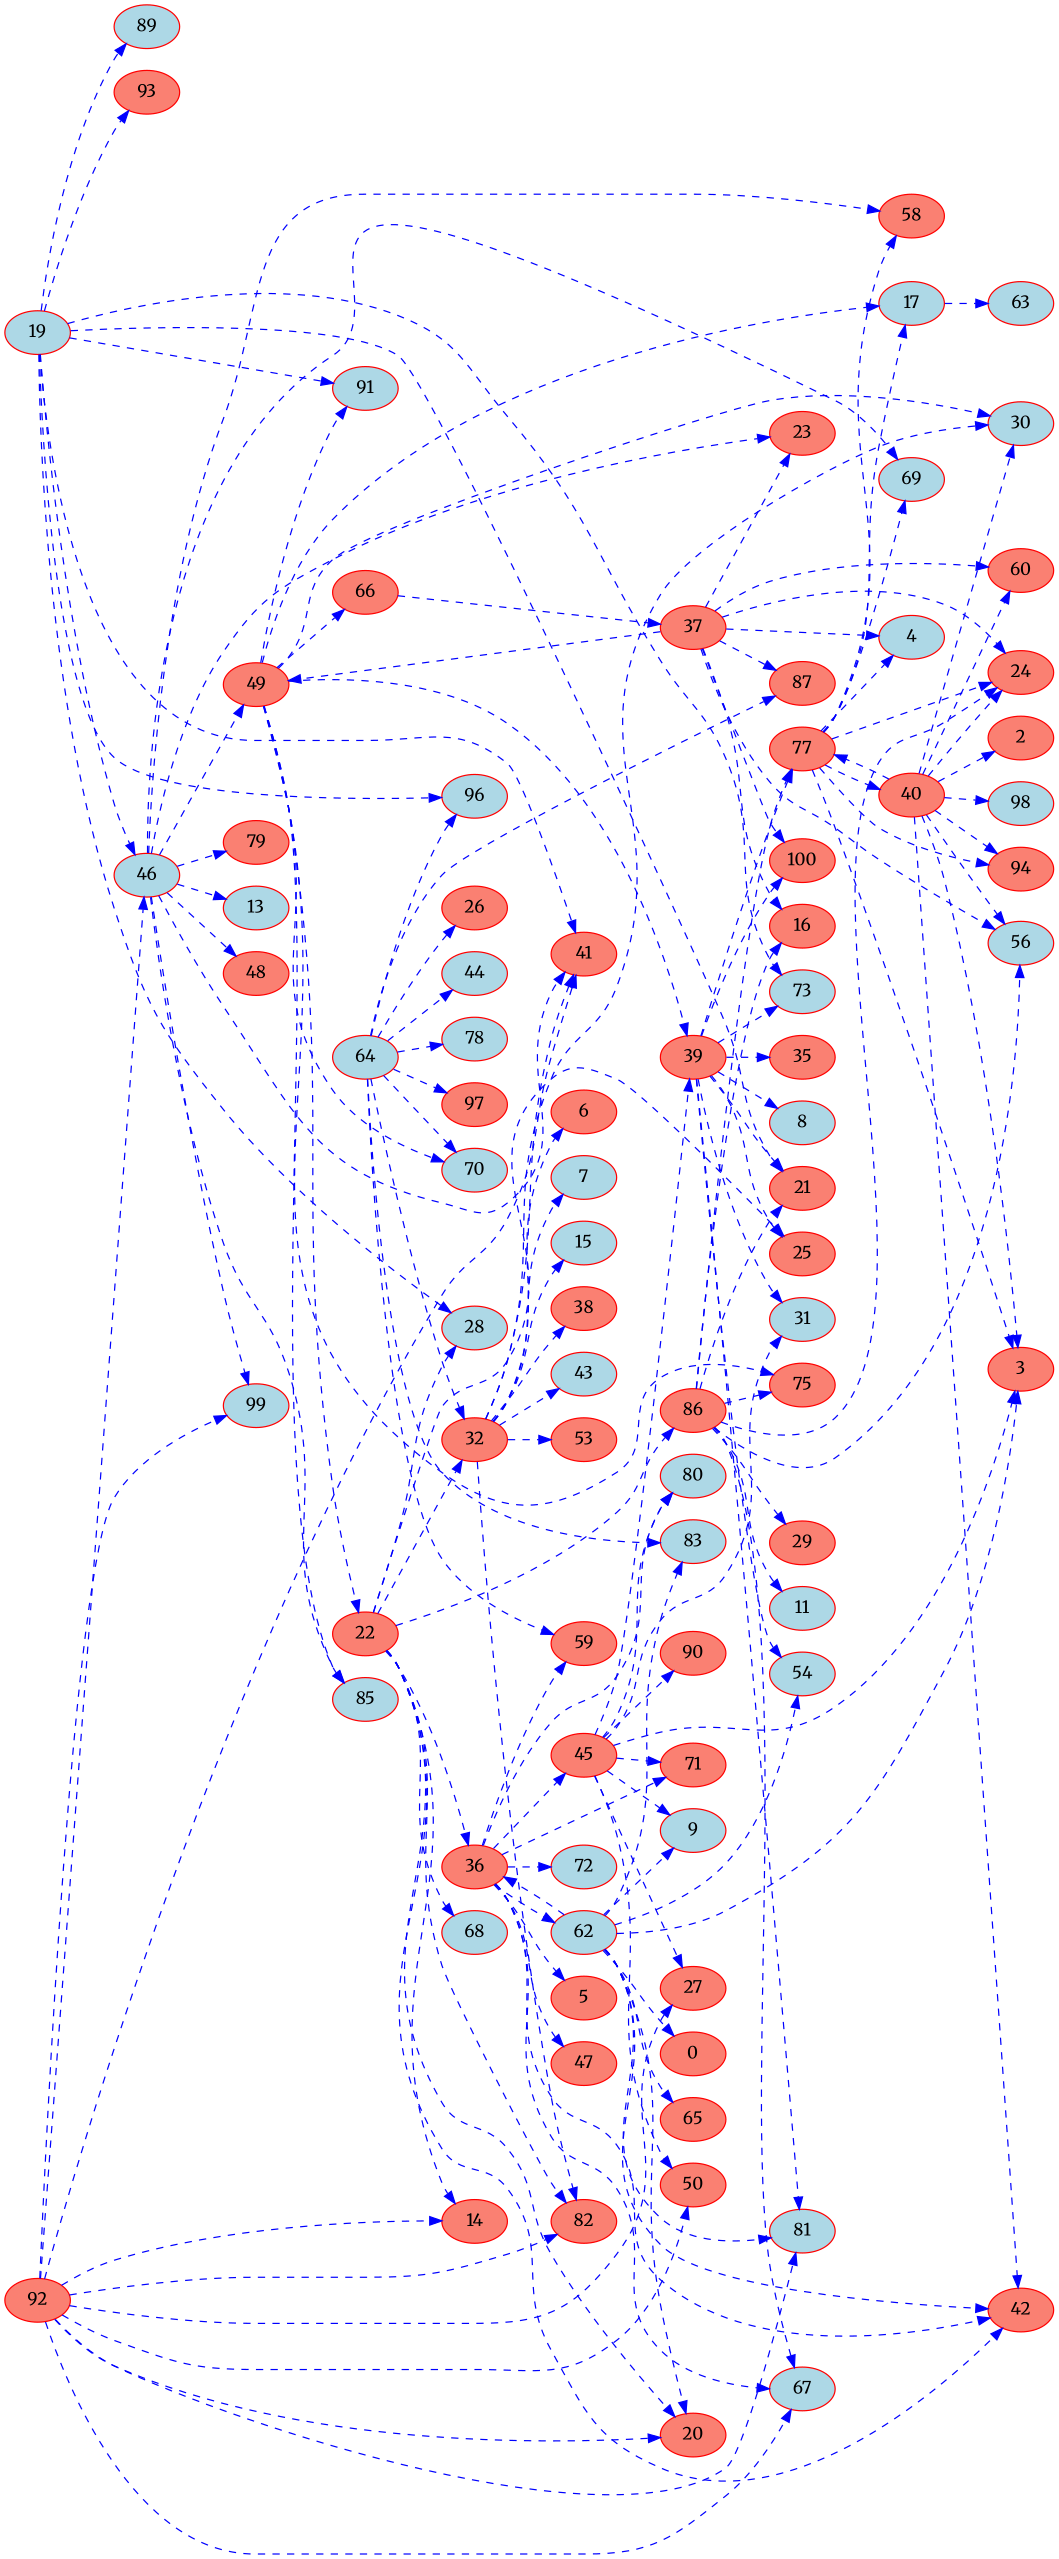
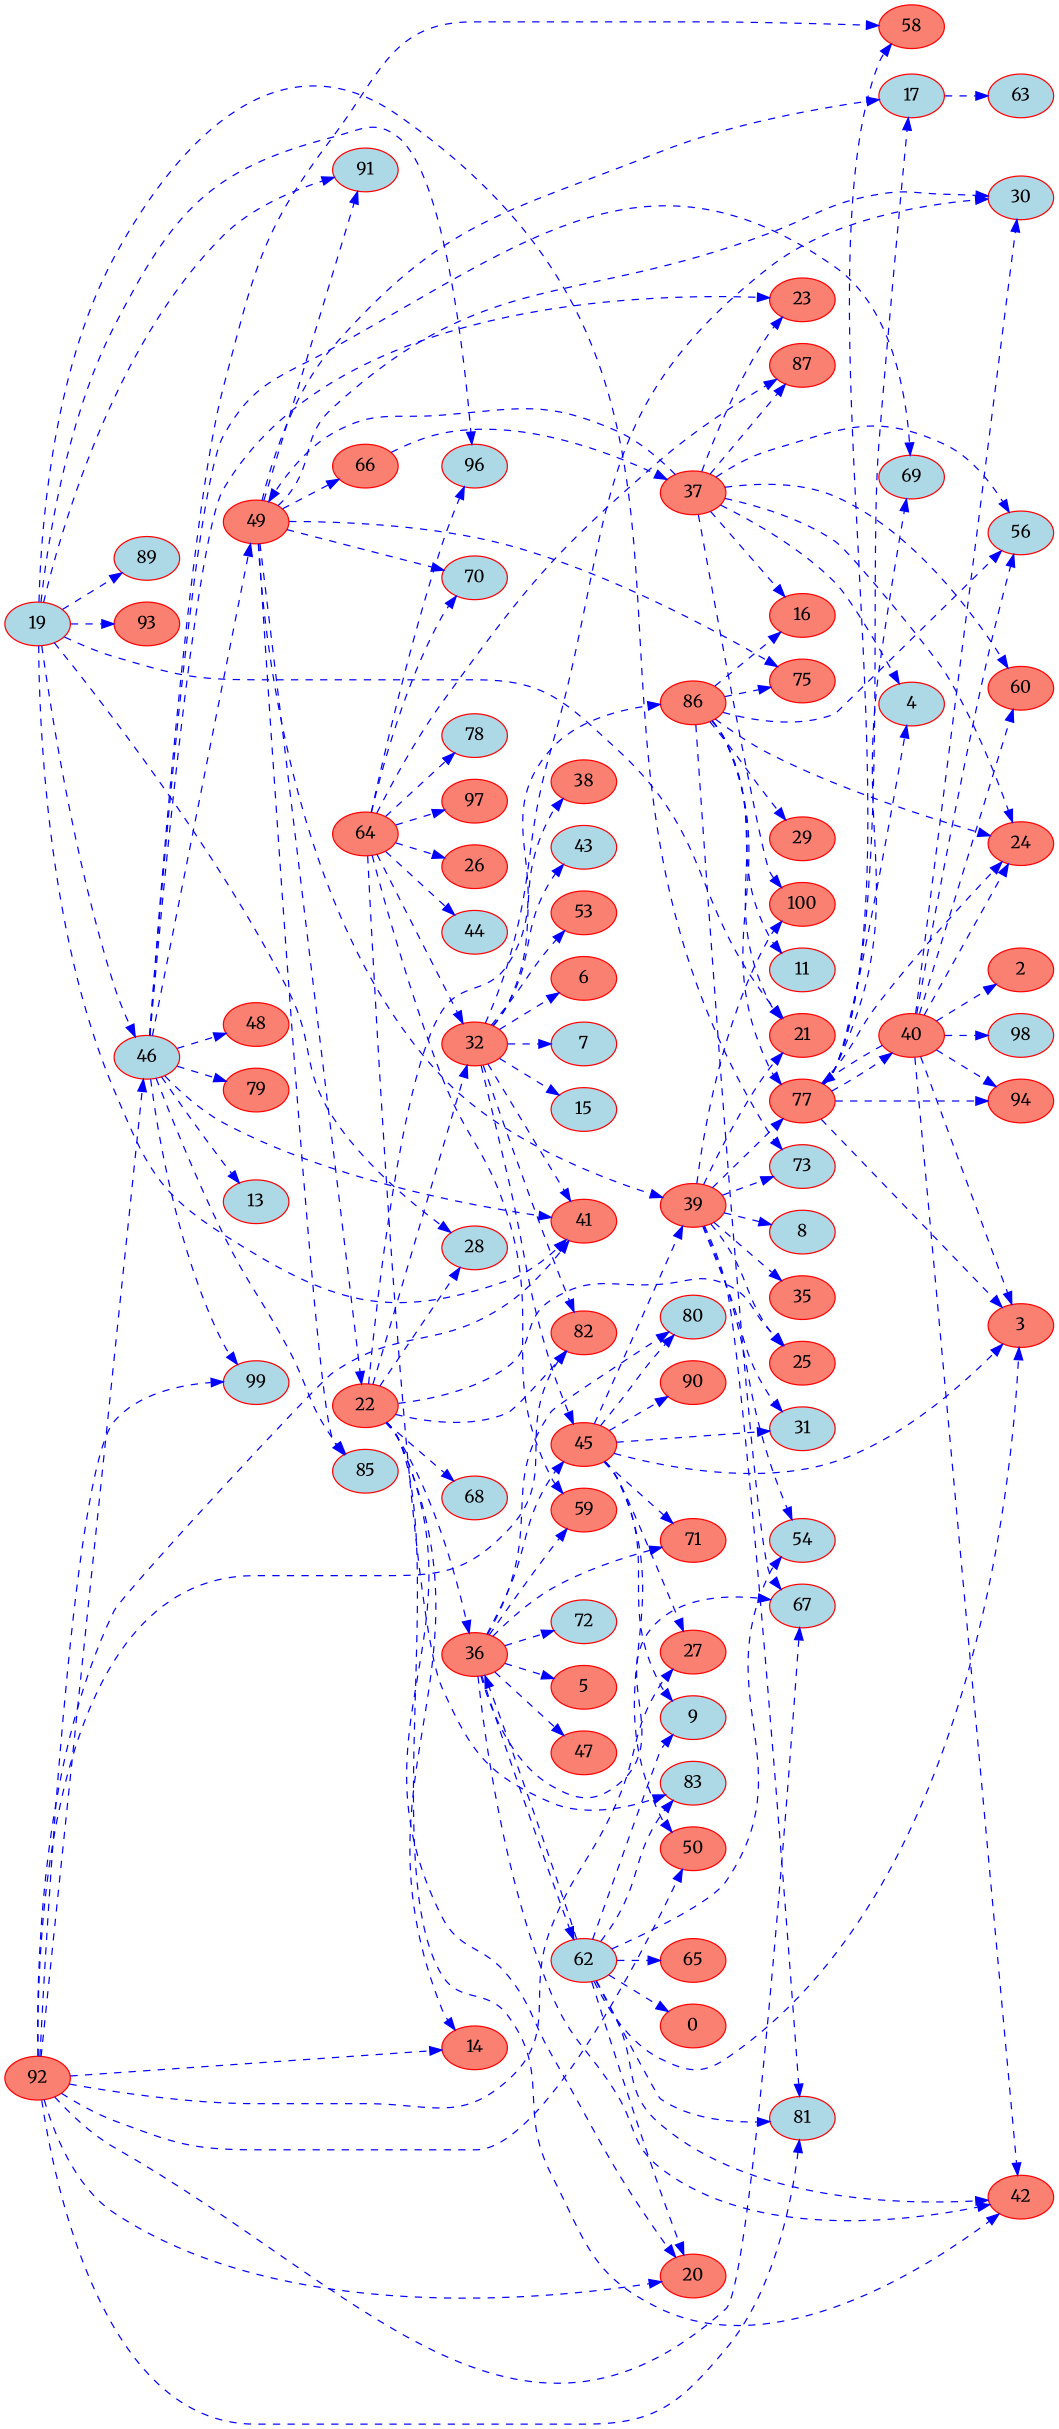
node "64": fillcolor lightblue -> salmon
edge "32" -> "45": added
